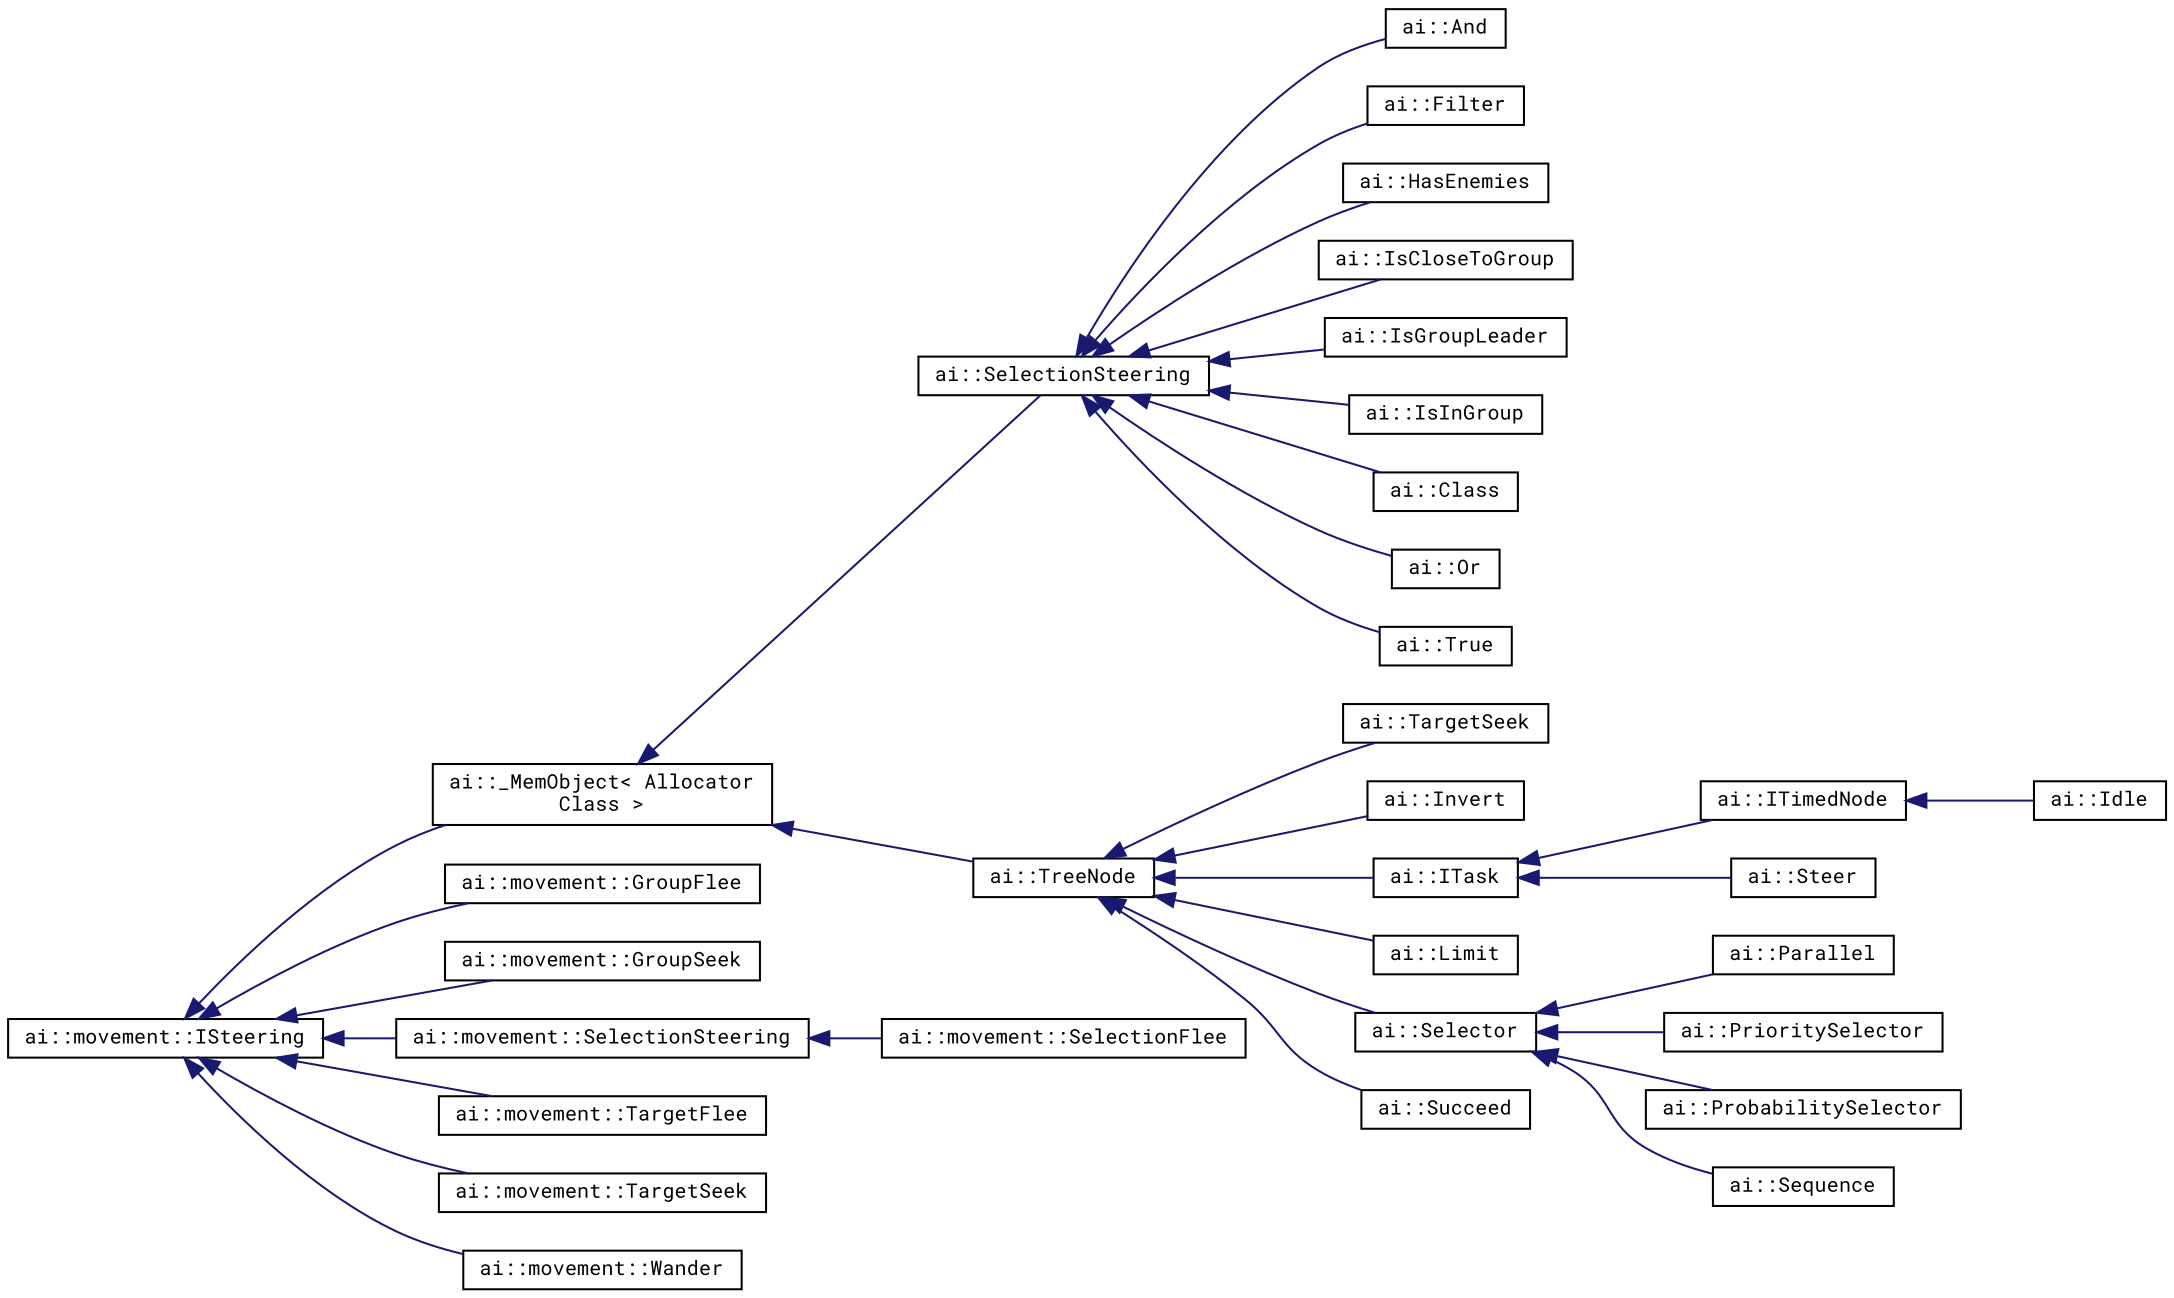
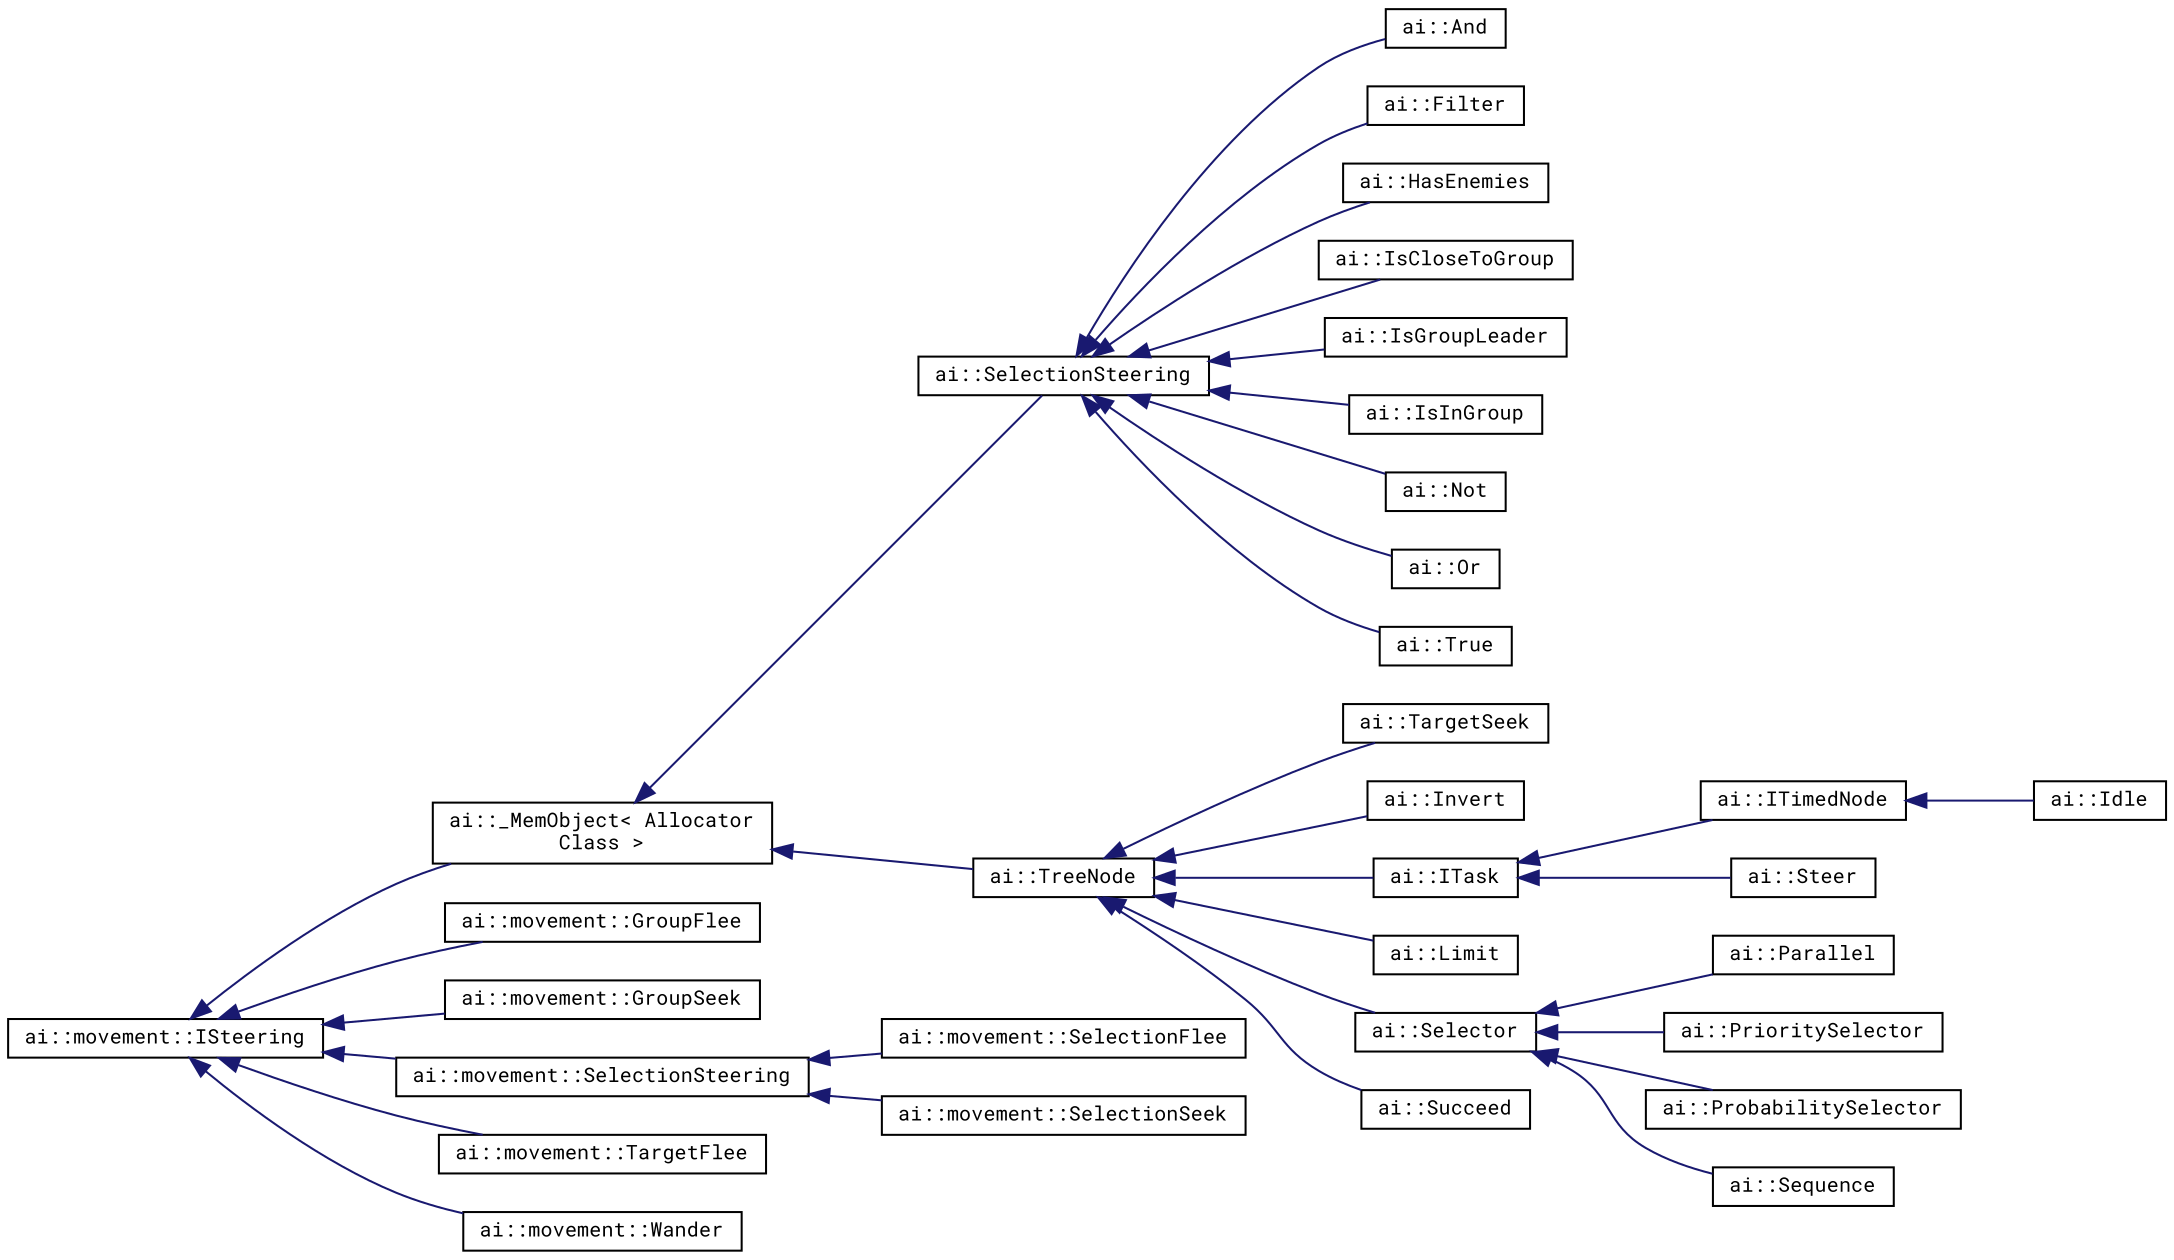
node "ai::Class": label "ai::Class" -> "ai::Not"
node "ai::movement::SelectionSeek": added
node "ai::movement::TargetSeek": removed
